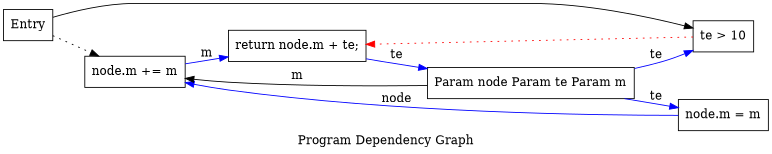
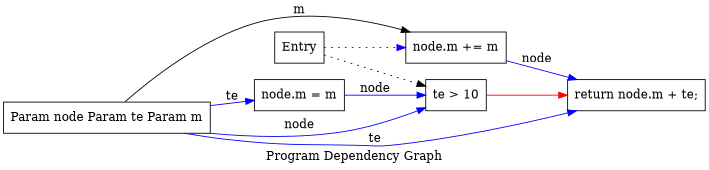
edge "Entry" -> "te > 10": style solid -> dotted
edge "te > 10" -> "return node.m + te;": style dotted -> solid
edge "Entry" -> "node.m += m": color black -> blue
edge "node.m += m" -> "return node.m + te;": label "m" -> "node"
edge "Param node Param te Param m" -> "te > 10": label "te" -> "node"
edge "return node.m + te;" -> "Param node Param te Param m": reversed
edge "node.m = m" -> "node.m += m": now "node.m = m" -> "te > 10"
